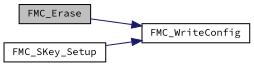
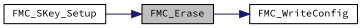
edge "FMC_SKey_Setup" -> "FMC_WriteConfig": now "FMC_SKey_Setup" -> "FMC_Erase"
